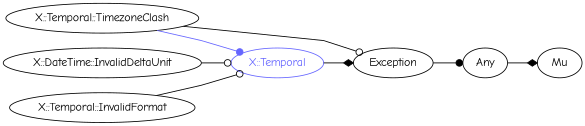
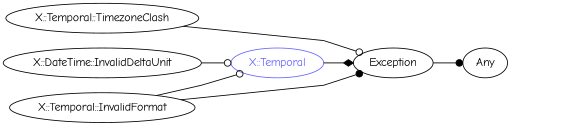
edge "X::Temporal::TimezoneClash" -> "X::Temporal": removed
node "Mu": removed
edge "X::Temporal::InvalidFormat" -> "Exception": added
